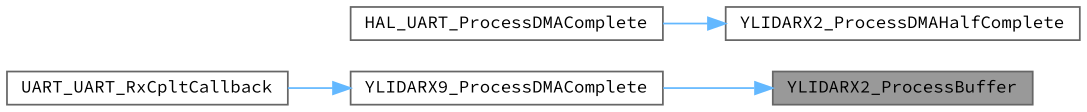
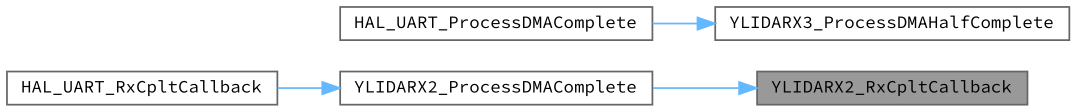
node "YLIDARX2_ProcessDMAHalfComplete": label "YLIDARX2_ProcessDMAHalfComplete" -> "YLIDARX3_ProcessDMAHalfComplete"
node "UART_UART_RxCpltCallback": label "UART_UART_RxCpltCallback" -> "HAL_UART_RxCpltCallback"
node "YLIDARX9_ProcessDMAComplete": label "YLIDARX9_ProcessDMAComplete" -> "YLIDARX2_ProcessDMAComplete"
node "YLIDARX2_ProcessBuffer": label "YLIDARX2_ProcessBuffer" -> "YLIDARX2_RxCpltCallback"
